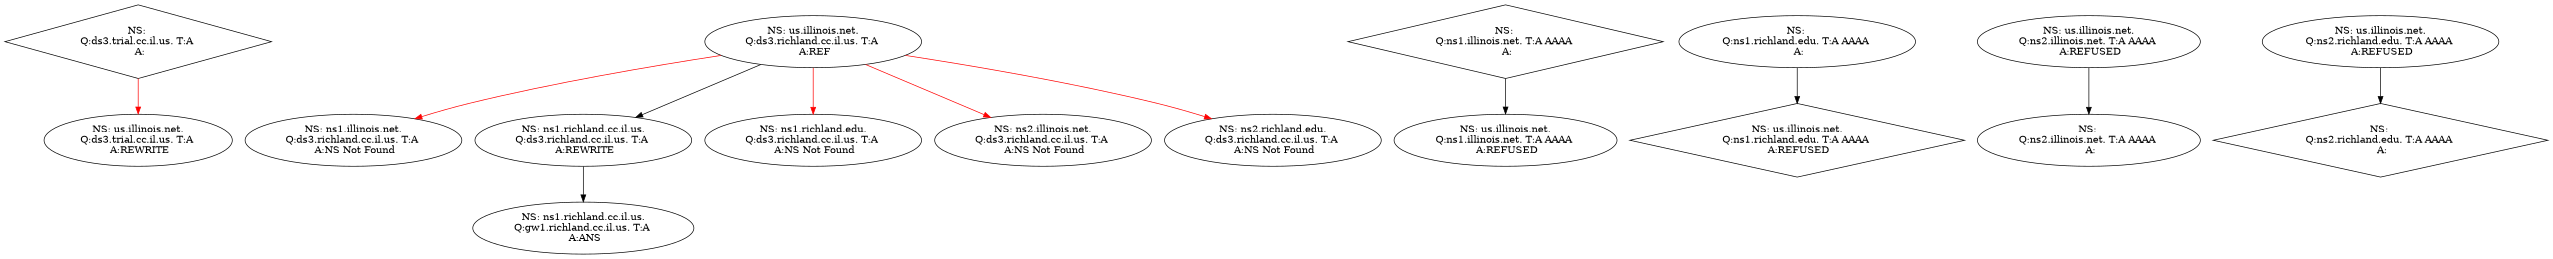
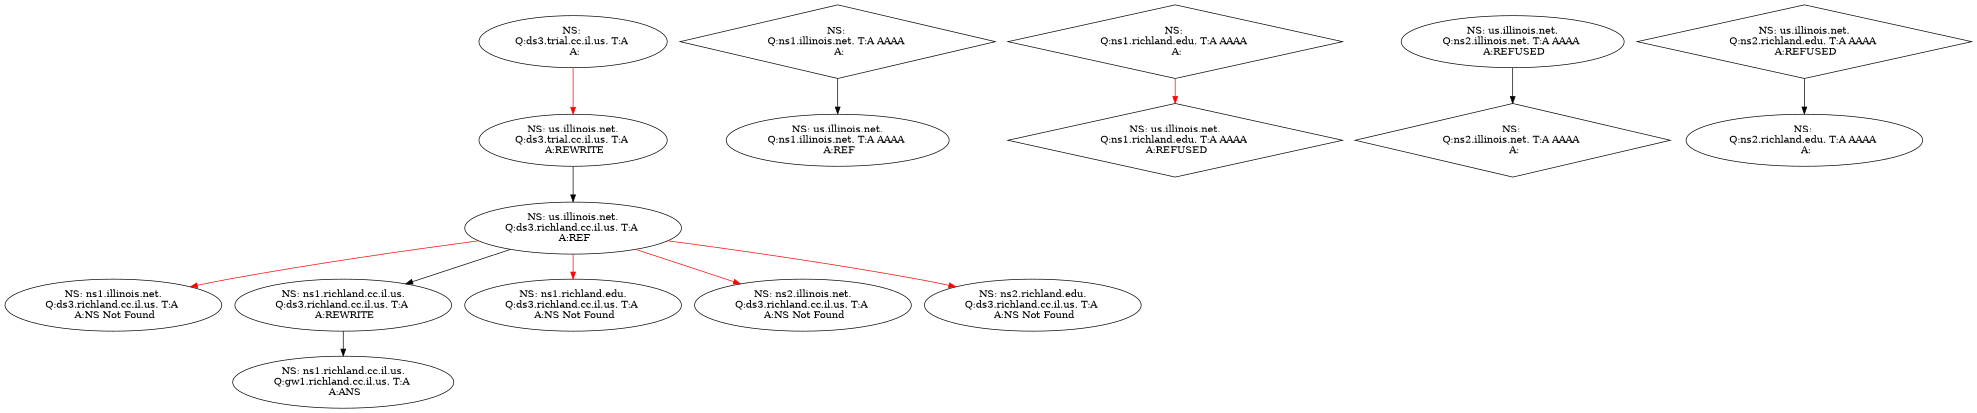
node "NS: Q:ds3.trial.cc.il.us. T:A A:": shape diamond -> ellipse
node "NS: Q:ns1.richland.edu. T:A AAAA A:": shape ellipse -> diamond
node "NS: us.illinois.net. Q:ns2.richland.edu. T:A AAAA A:REFUSED": shape ellipse -> diamond
edge "NS: Q:ns1.richland.edu. T:A AAAA A:" -> "NS: us.illinois.net. Q:ns1.richland.edu. T:A AAAA A:REFUSED": color black -> red
node "NS: us.illinois.net. Q:ns1.illinois.net. T:A AAAA A:REFUSED": label "NS: us.illinois.net. Q:ns1.illinois.net. T:A AAAA A:REFUSED" -> "NS: us.illinois.net. Q:ns1.illinois.net. T:A AAAA A:REF"
node "NS: Q:ns2.illinois.net. T:A AAAA A:": shape ellipse -> diamond
node "NS: Q:ns2.richland.edu. T:A AAAA A:": shape diamond -> ellipse
edge "NS: us.illinois.net. Q:ds3.trial.cc.il.us. T:A A:REWRITE" -> "NS: us.illinois.net. Q:ds3.richland.cc.il.us. T:A A:REF": added
